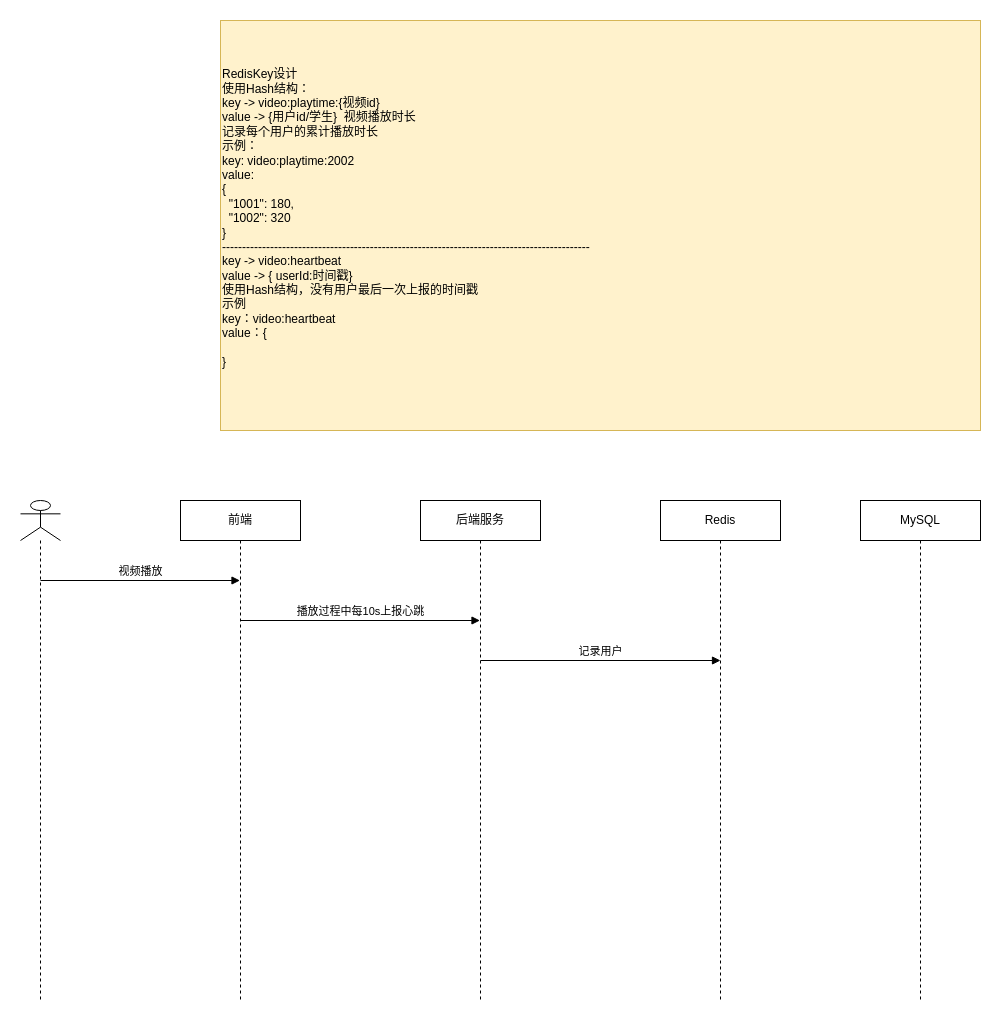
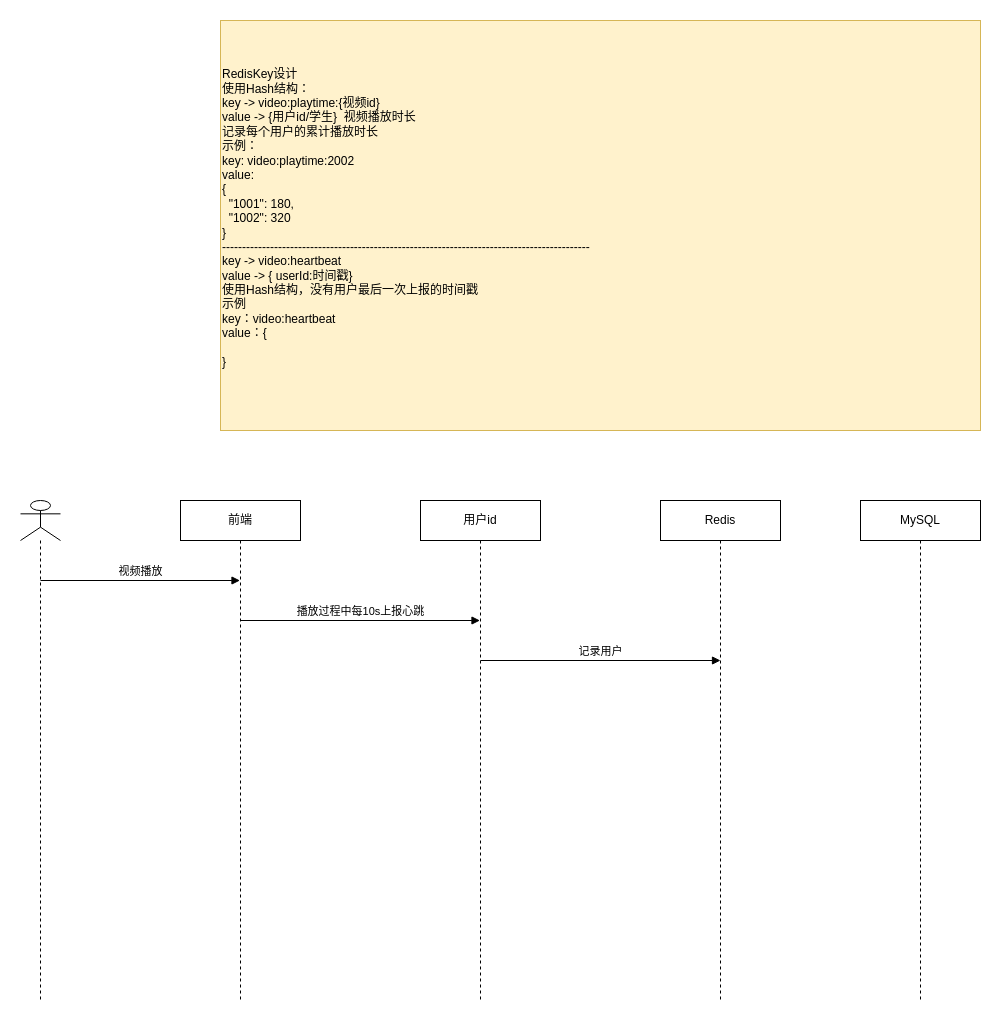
node "后端服务": label "后端服务" -> "用户id"
